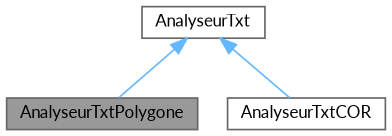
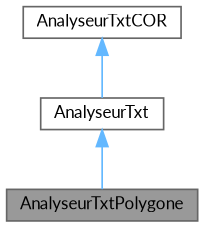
edge "AnalyseurTxtCOR" -> "AnalyseurTxt": reversed
